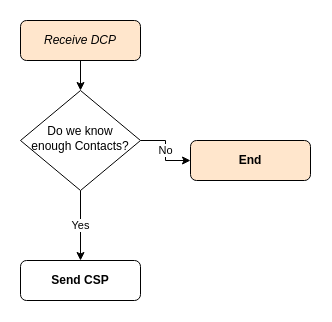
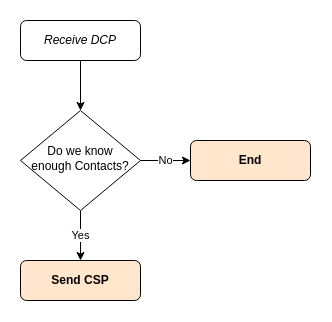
node "Receive DCP": fillcolor #ffe6cc -> #ffffff
node "Do we know enough Contacts?": moved (81, 141) -> (81, 161)
node "Send CSP": fillcolor #ffffff -> #ffe6cc
